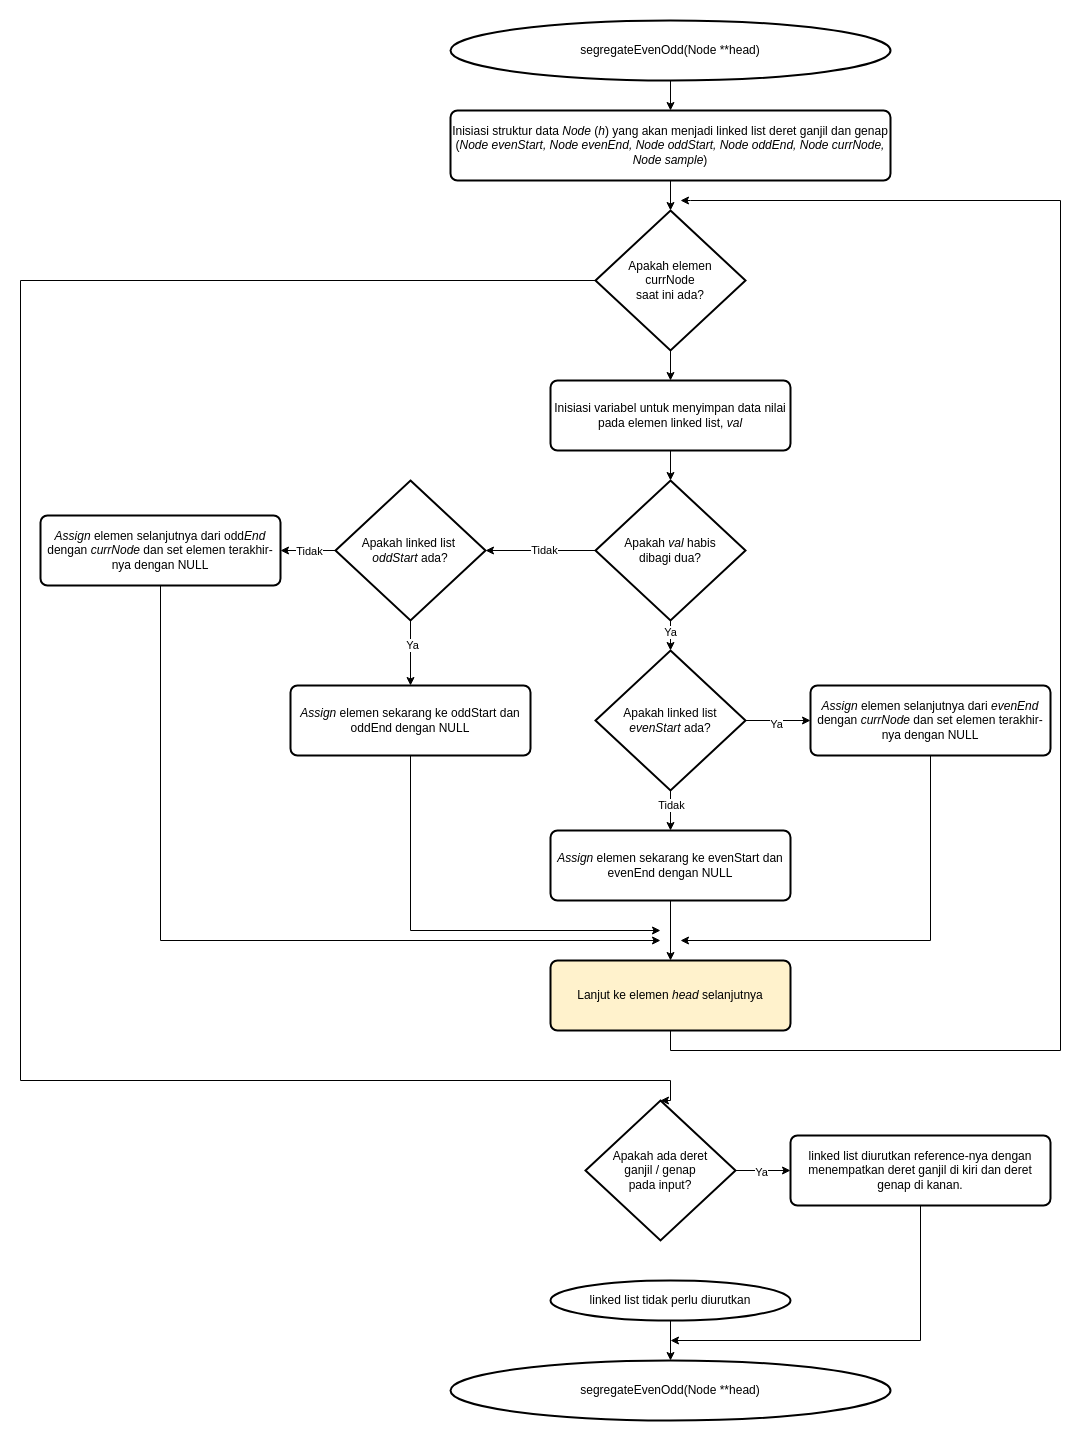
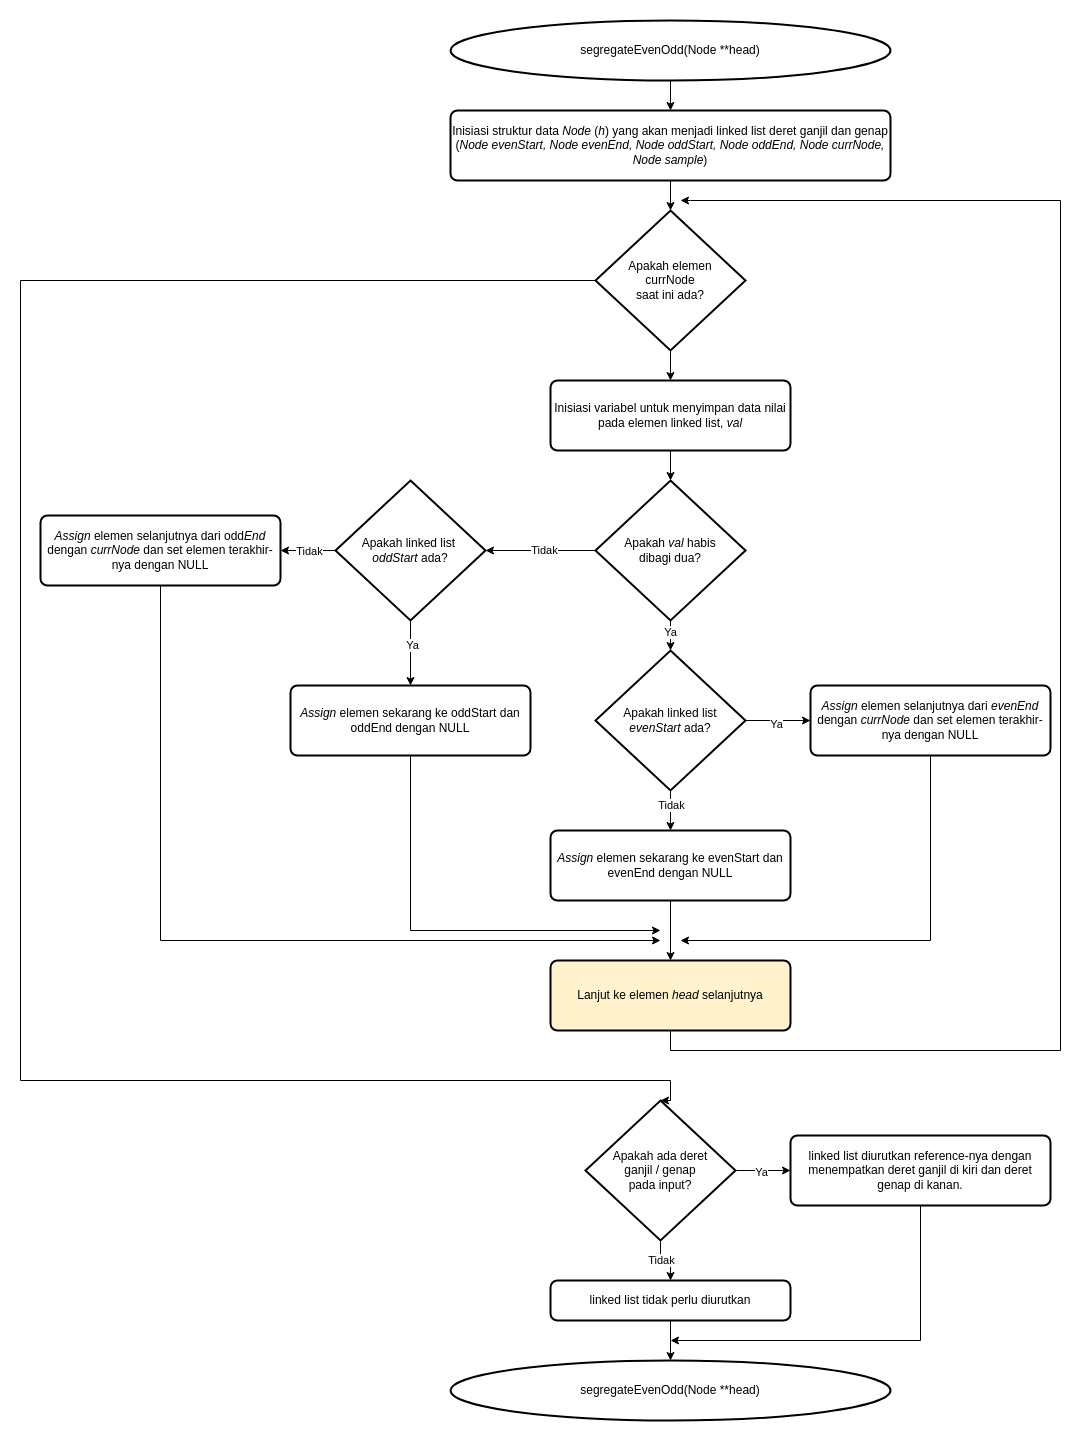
edge "Apakah ada deret ganjil / genap pada input?" -> "linked list tidak perlu diurutkan": added, label "Tidak"
node "linked list tidak perlu diurutkan": shape ellipse -> rounded rectangle
